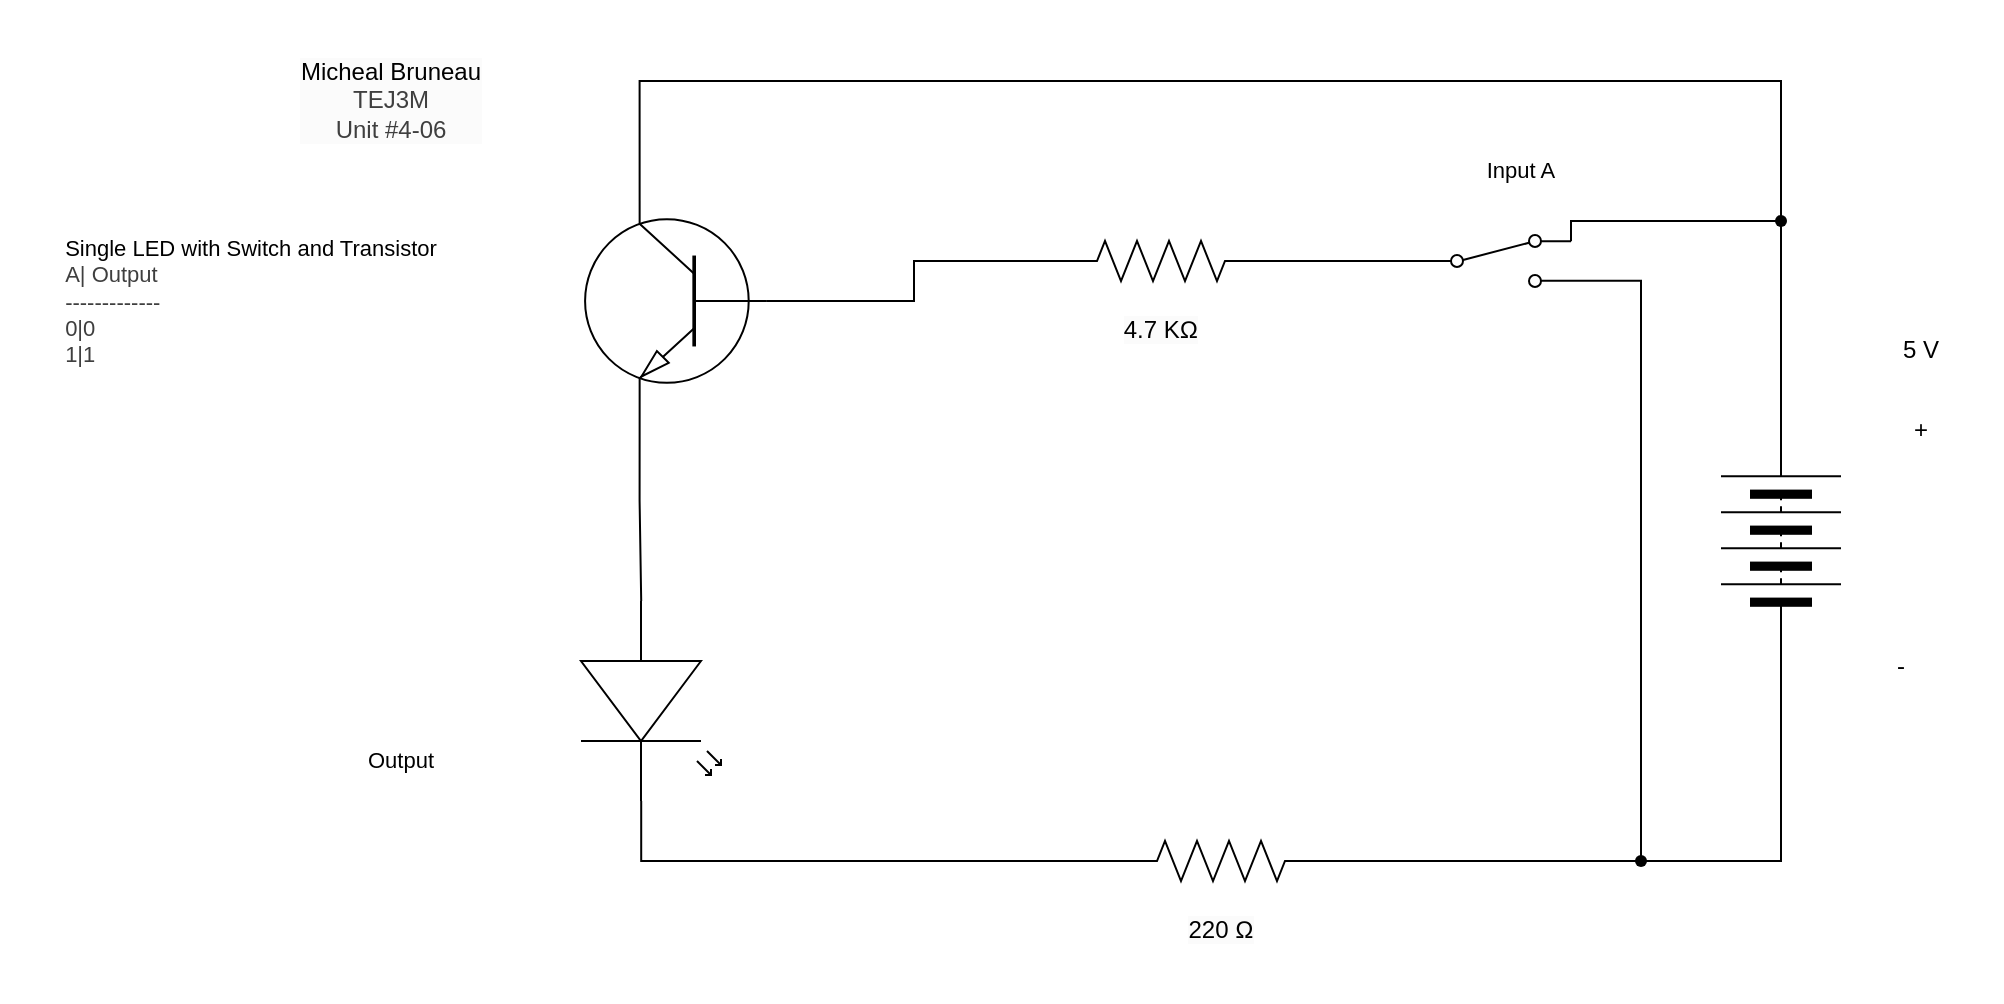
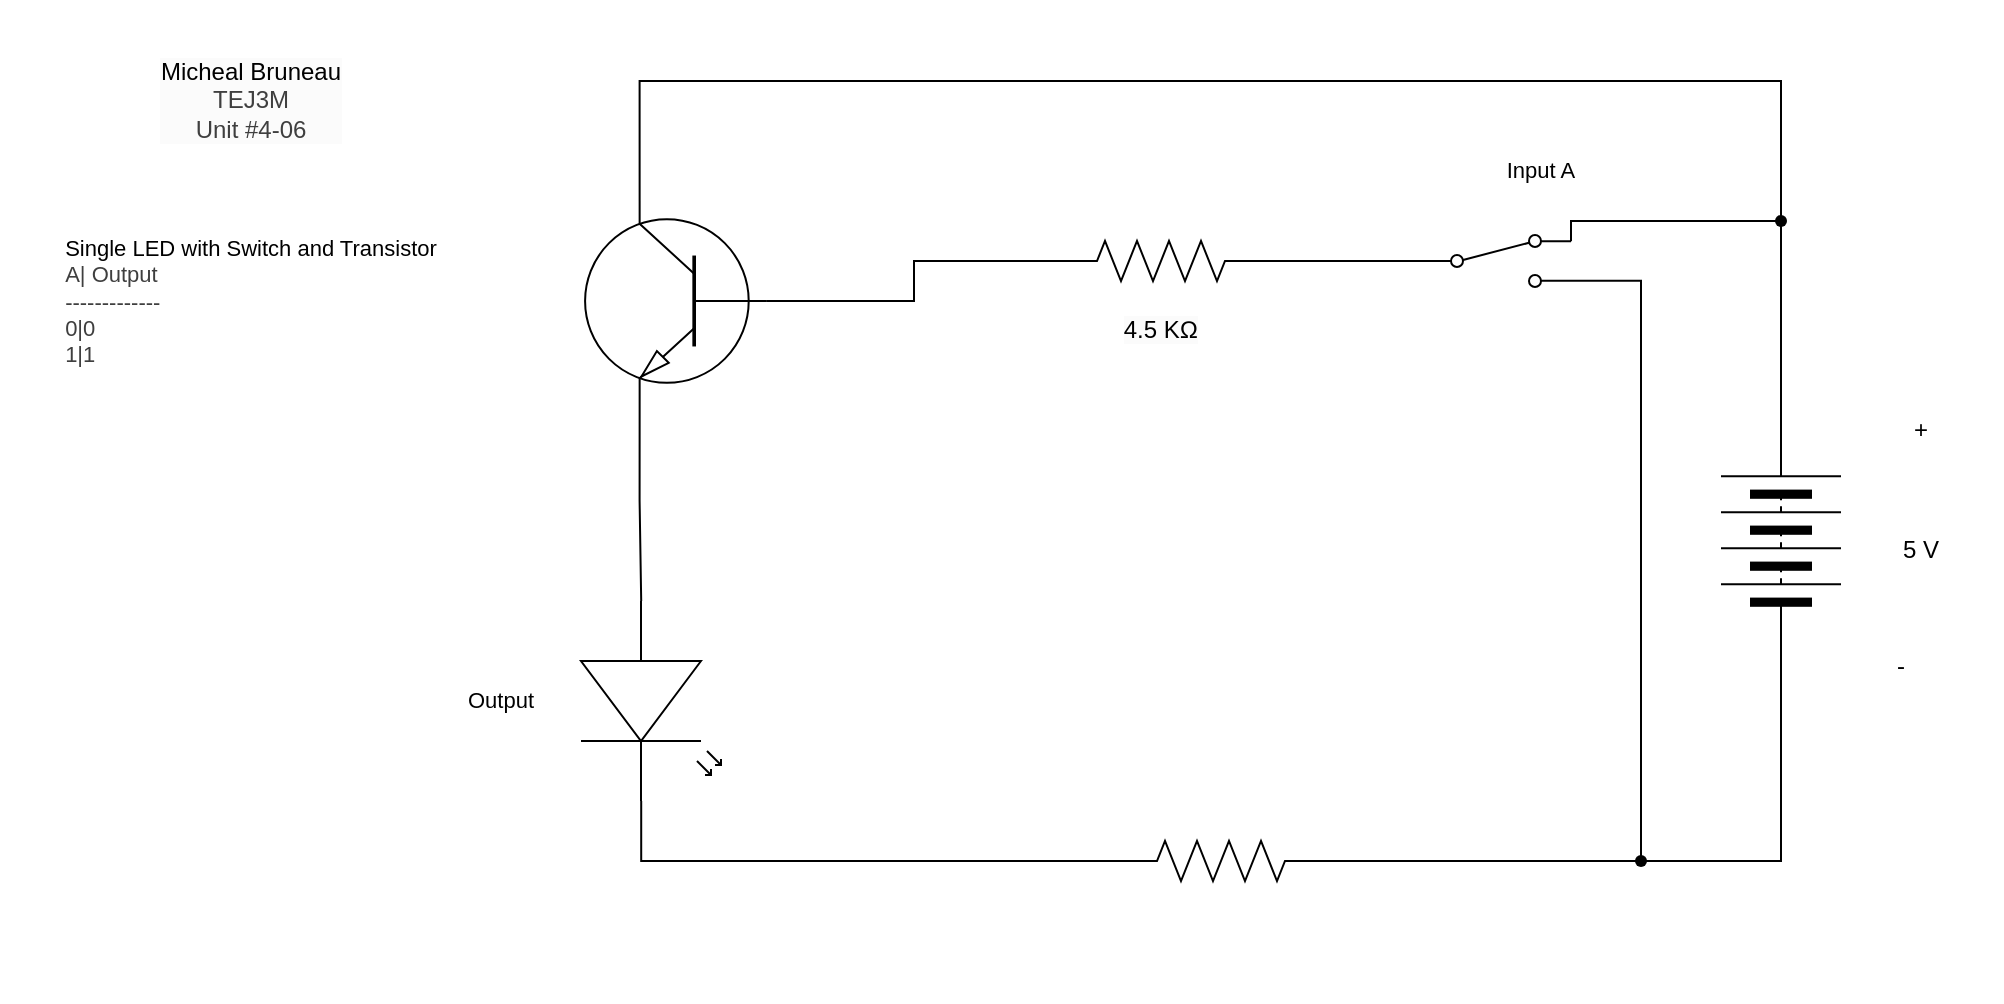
node "Micheal Bruneau TEJ3M Unit #4-06": moved (391, 101) -> (251, 101)
node "Input A": moved (1521, 171) -> (1541, 171)
node "4.7 KΩ": label "4.7 KΩ" -> "4.5 KΩ"
node "5 V": moved (1921, 351) -> (1921, 551)
node "Output": moved (401, 761) -> (501, 701)
node "220 Ω": removed
